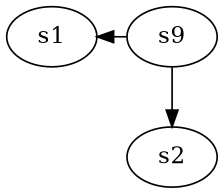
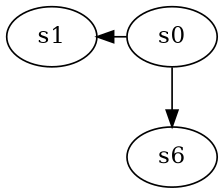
node "s9": label "s9" -> "s0"
node "s2": label "s2" -> "s6"
